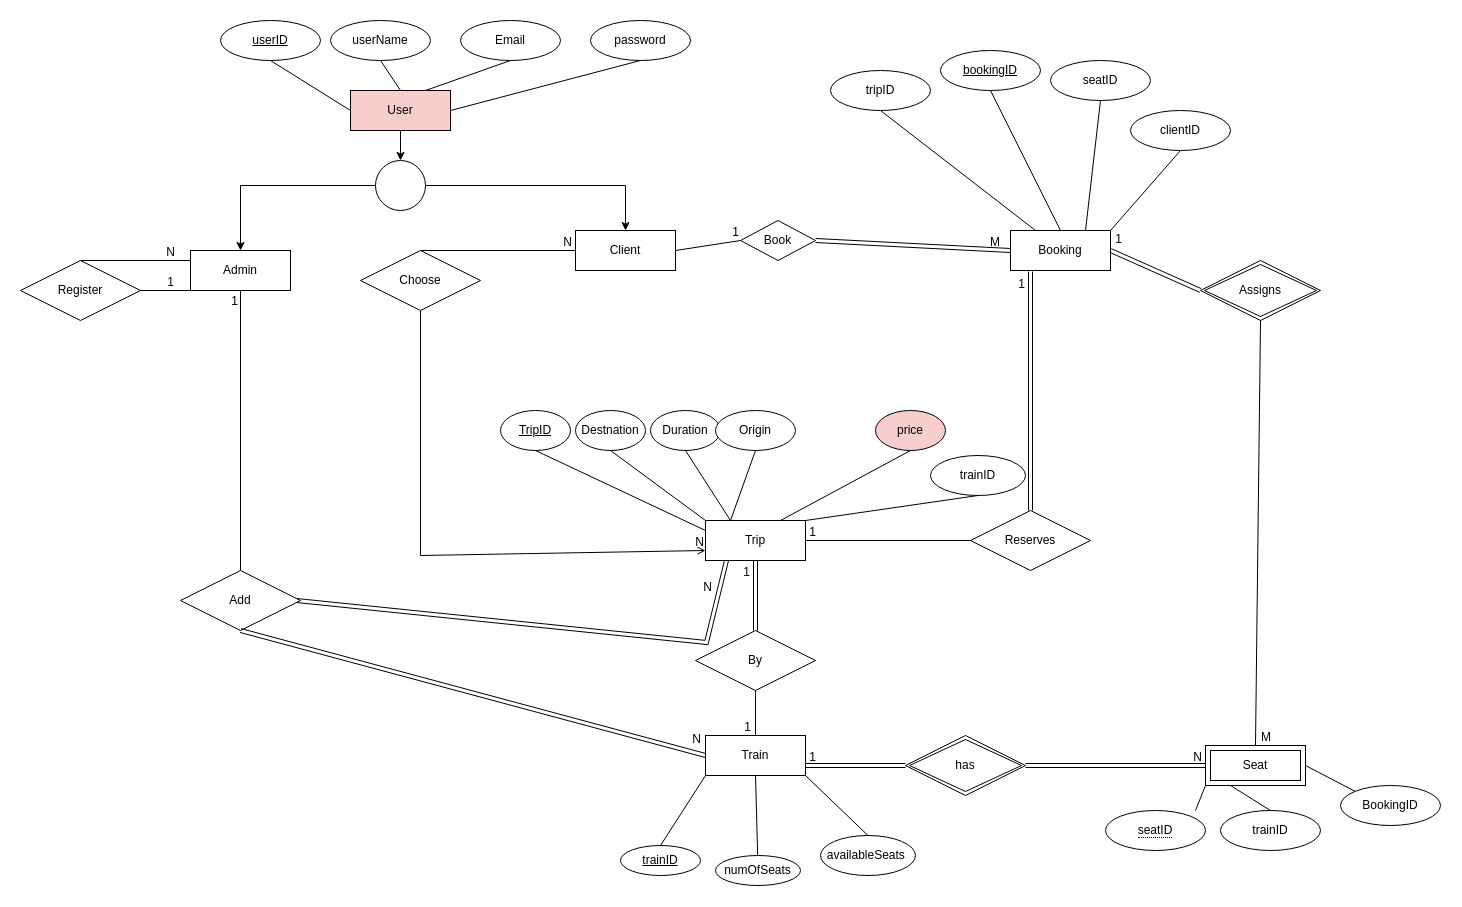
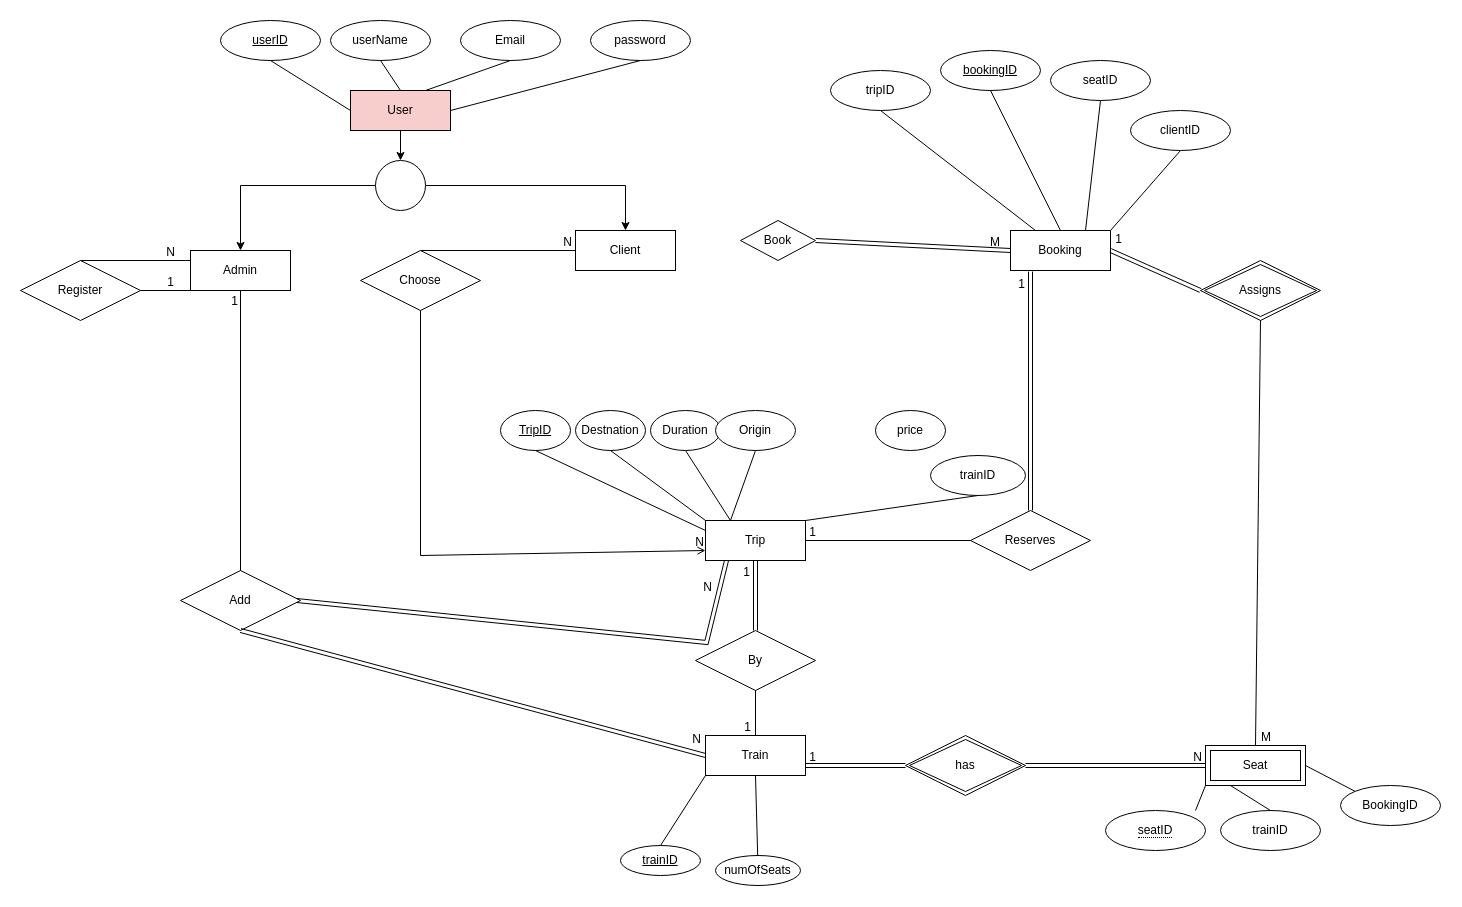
edge "Book" -- "Client": removed, label "1"
node "price": fillcolor #f8cecc -> #ffffff
edge "price" -- "Trip": removed
edge "Train" -- "availableSeats": removed
node "availableSeats": removed
